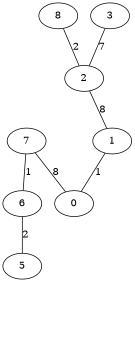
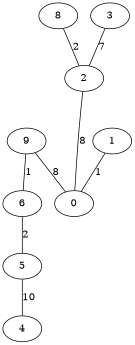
edge "2" -- "1": now "2" -- "0"
node "7": label "7" -> "9"
node "4": added
